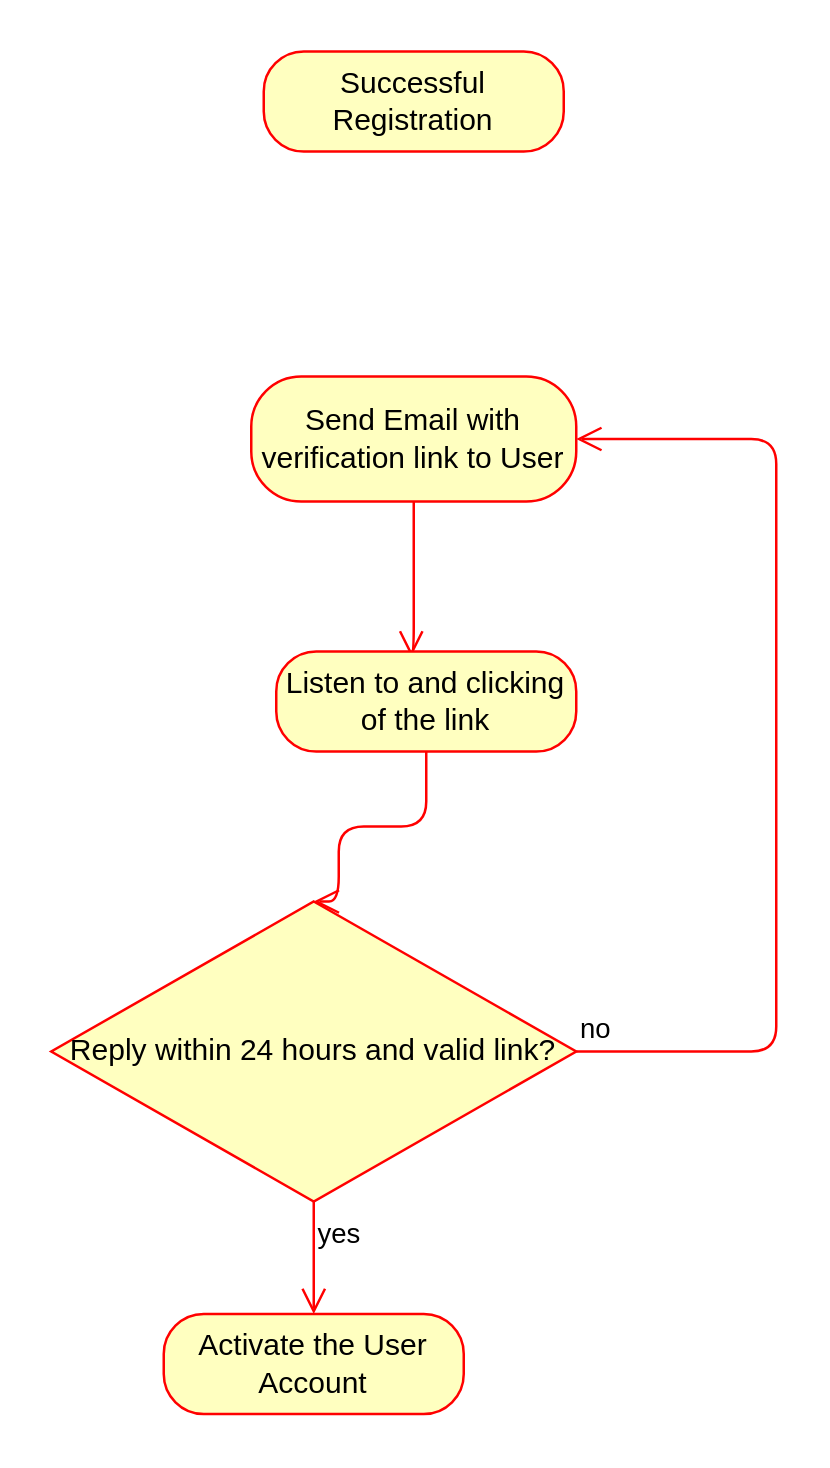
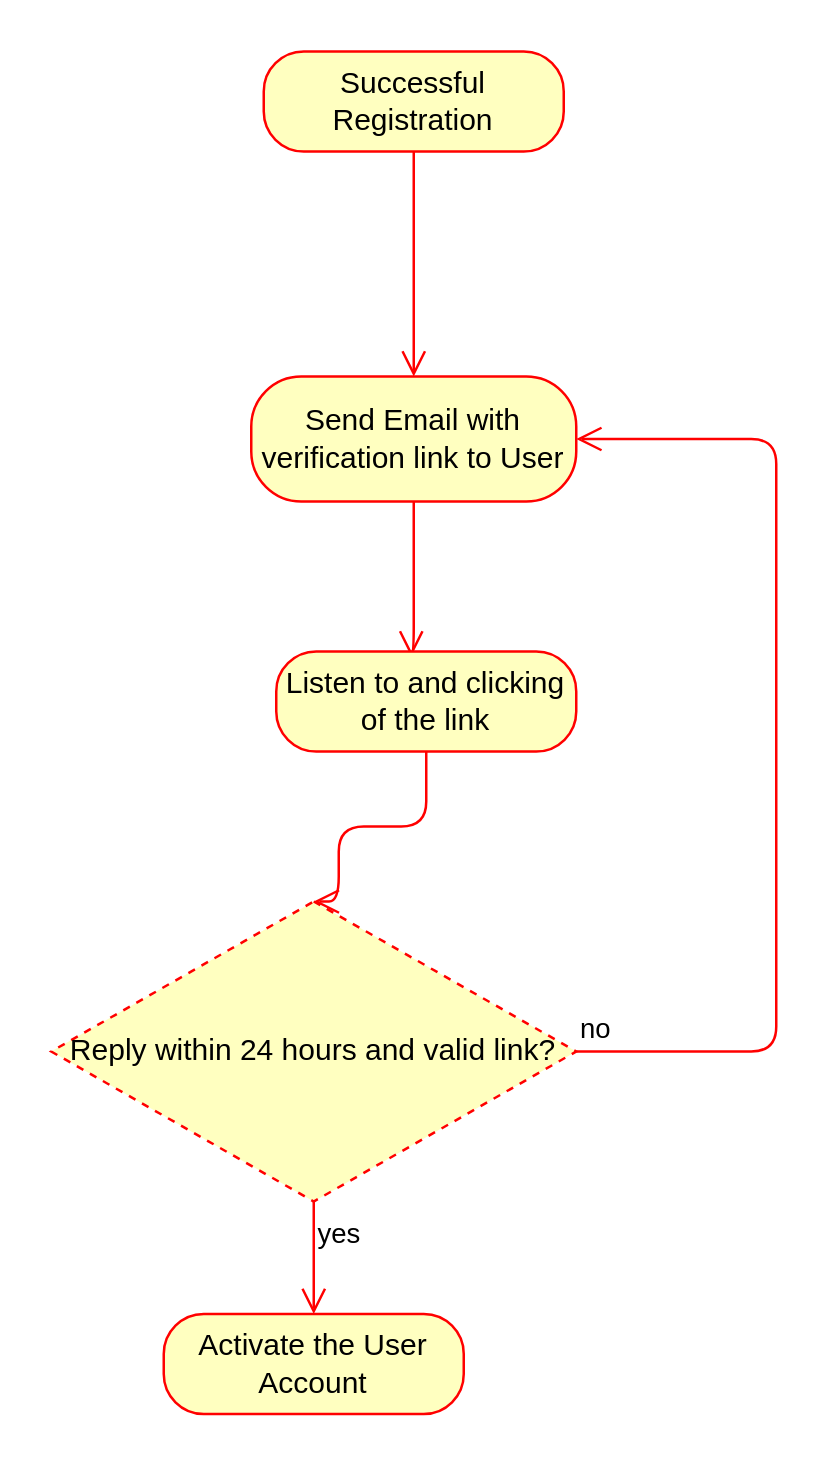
edge "Successful Registration" -> "Send Email with verification link to User": added
node "Reply within 24 hours and valid link?": style solid -> dashed
